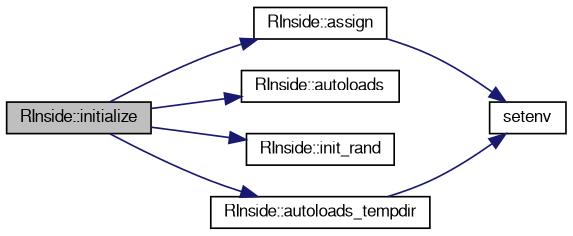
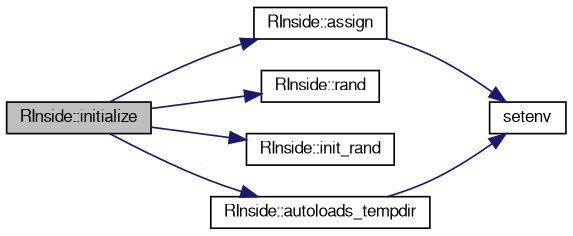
node "RInside::autoloads": label "RInside::autoloads" -> "RInside::rand"
